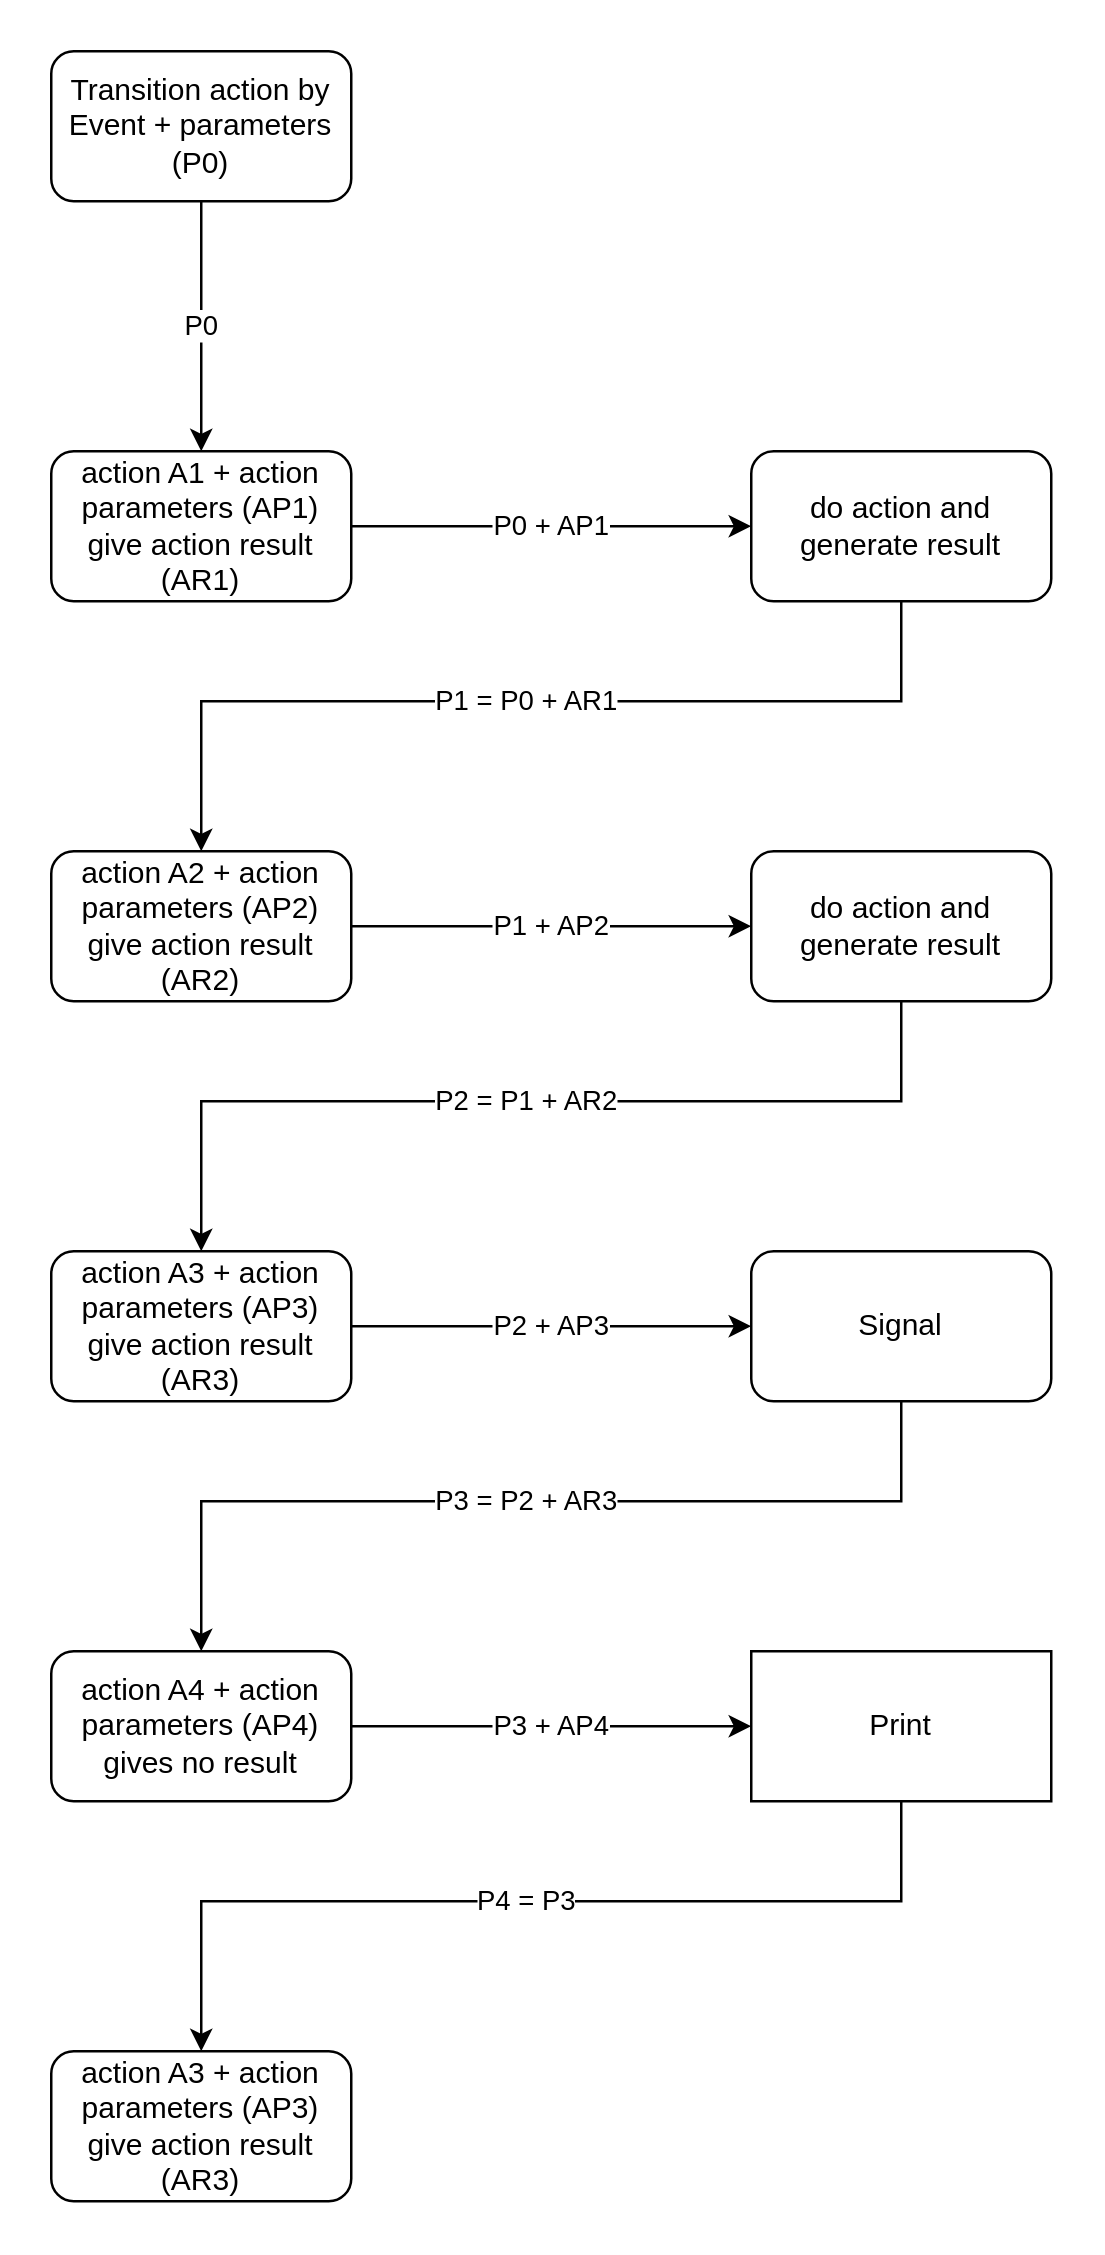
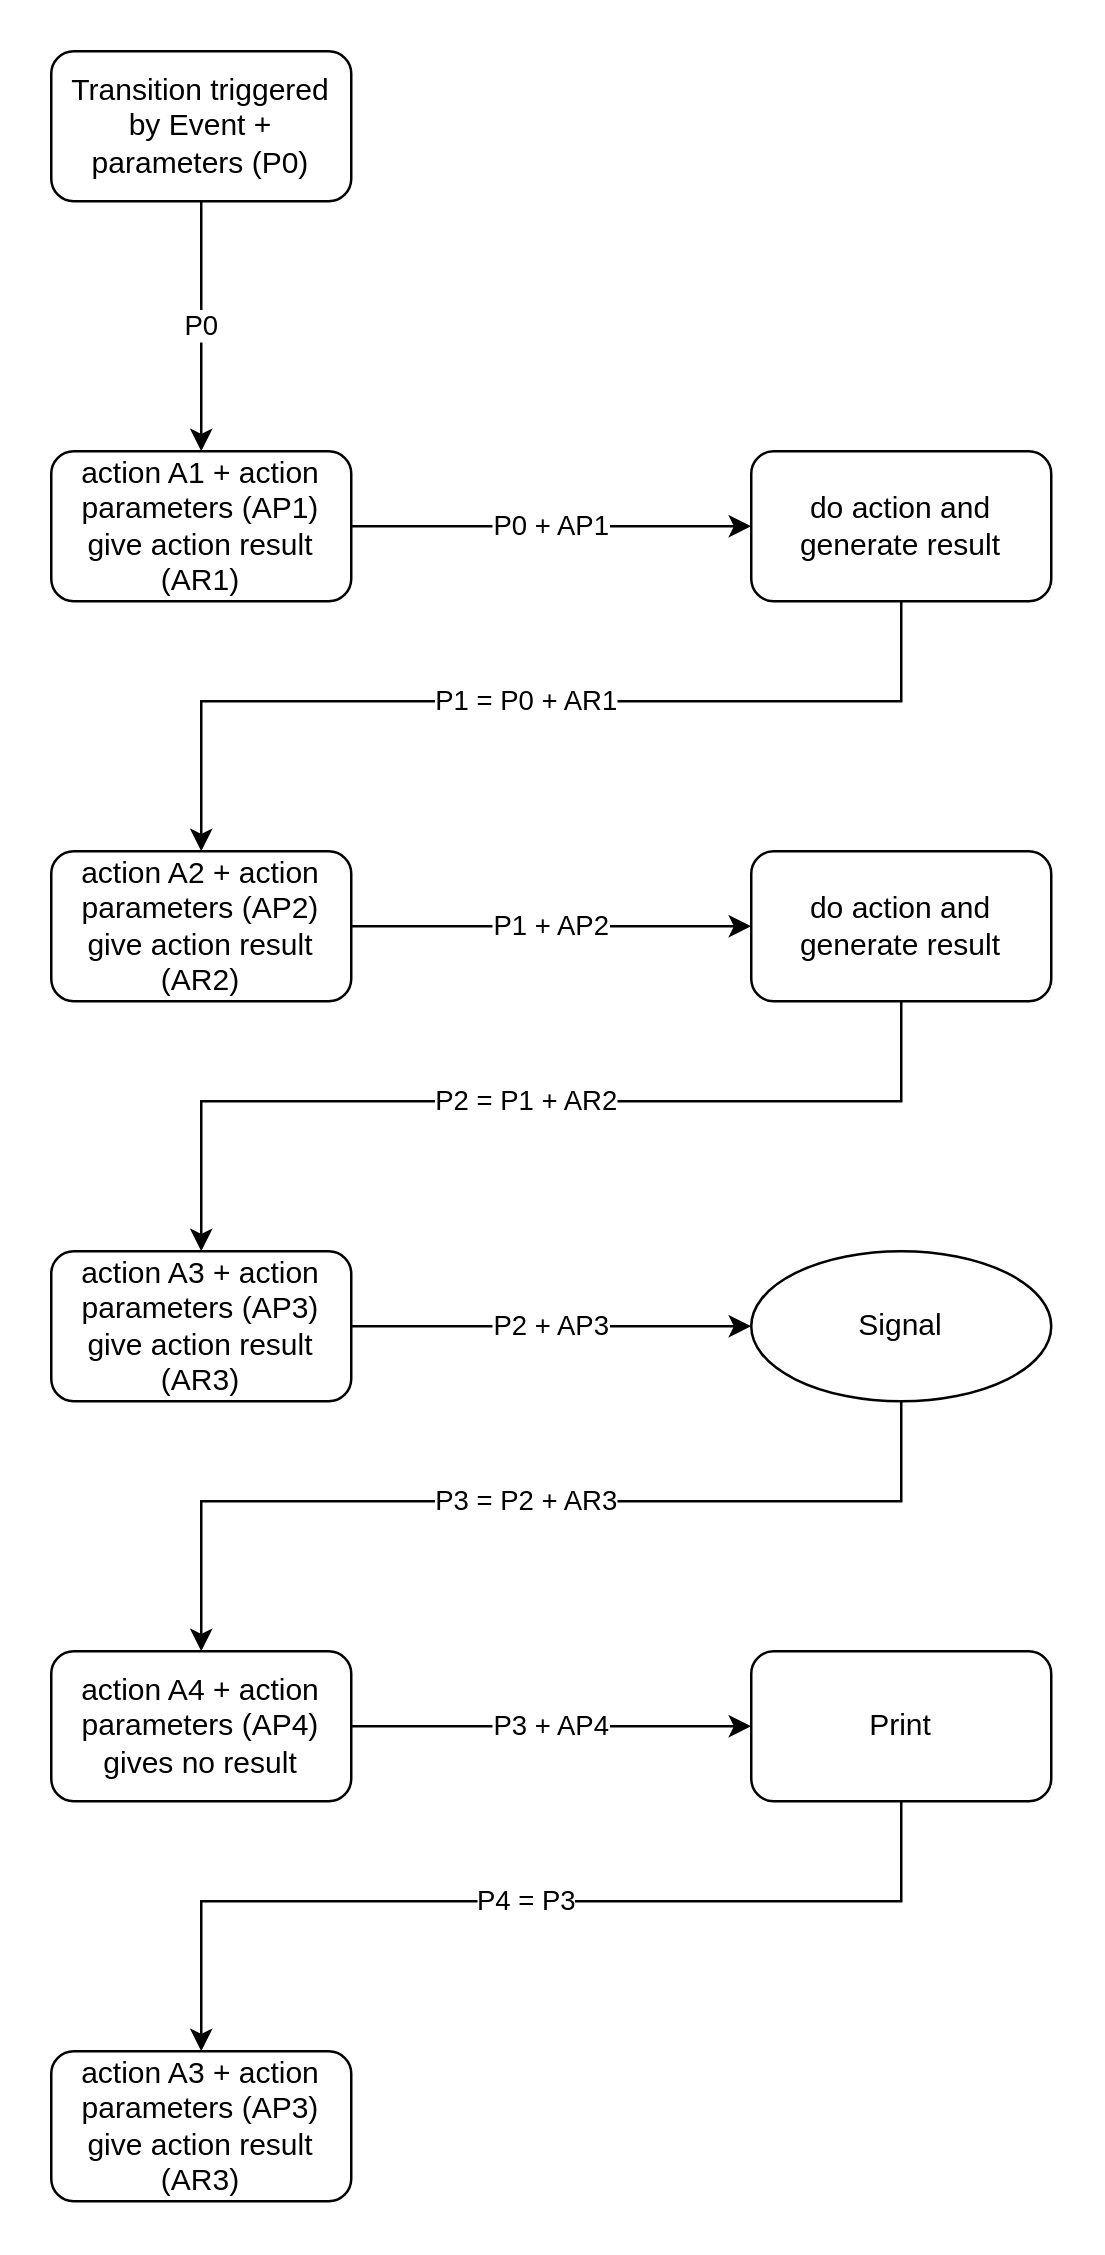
node "Transition action by Event + parameters (P0)": label "Transition action by Event + parameters (P0)" -> "Transition triggered by Event + parameters (P0)"
node "Signal": shape rounded rectangle -> ellipse
node "Print": shape rectangle -> rounded rectangle
